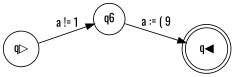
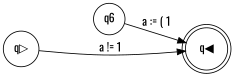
edge "q6" -> "q◀": label " a := ( 9" -> " a := ( 1"
edge "q▷" -> "q6": now "q▷" -> "q◀"
